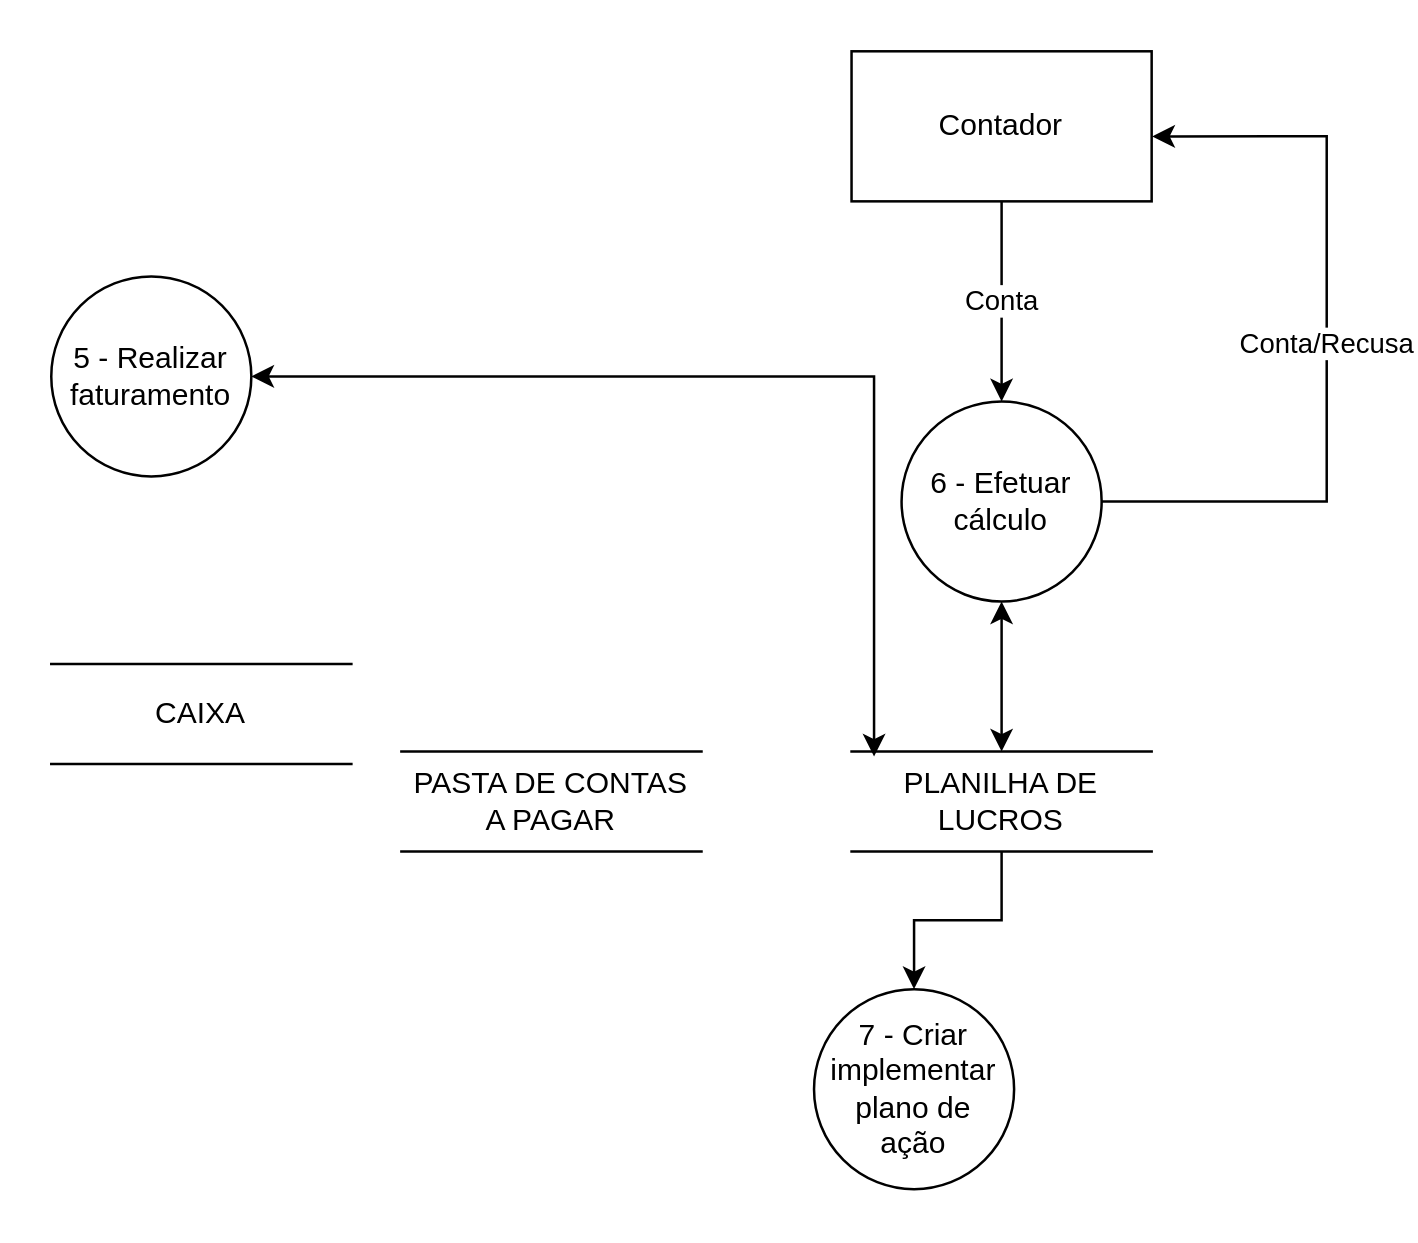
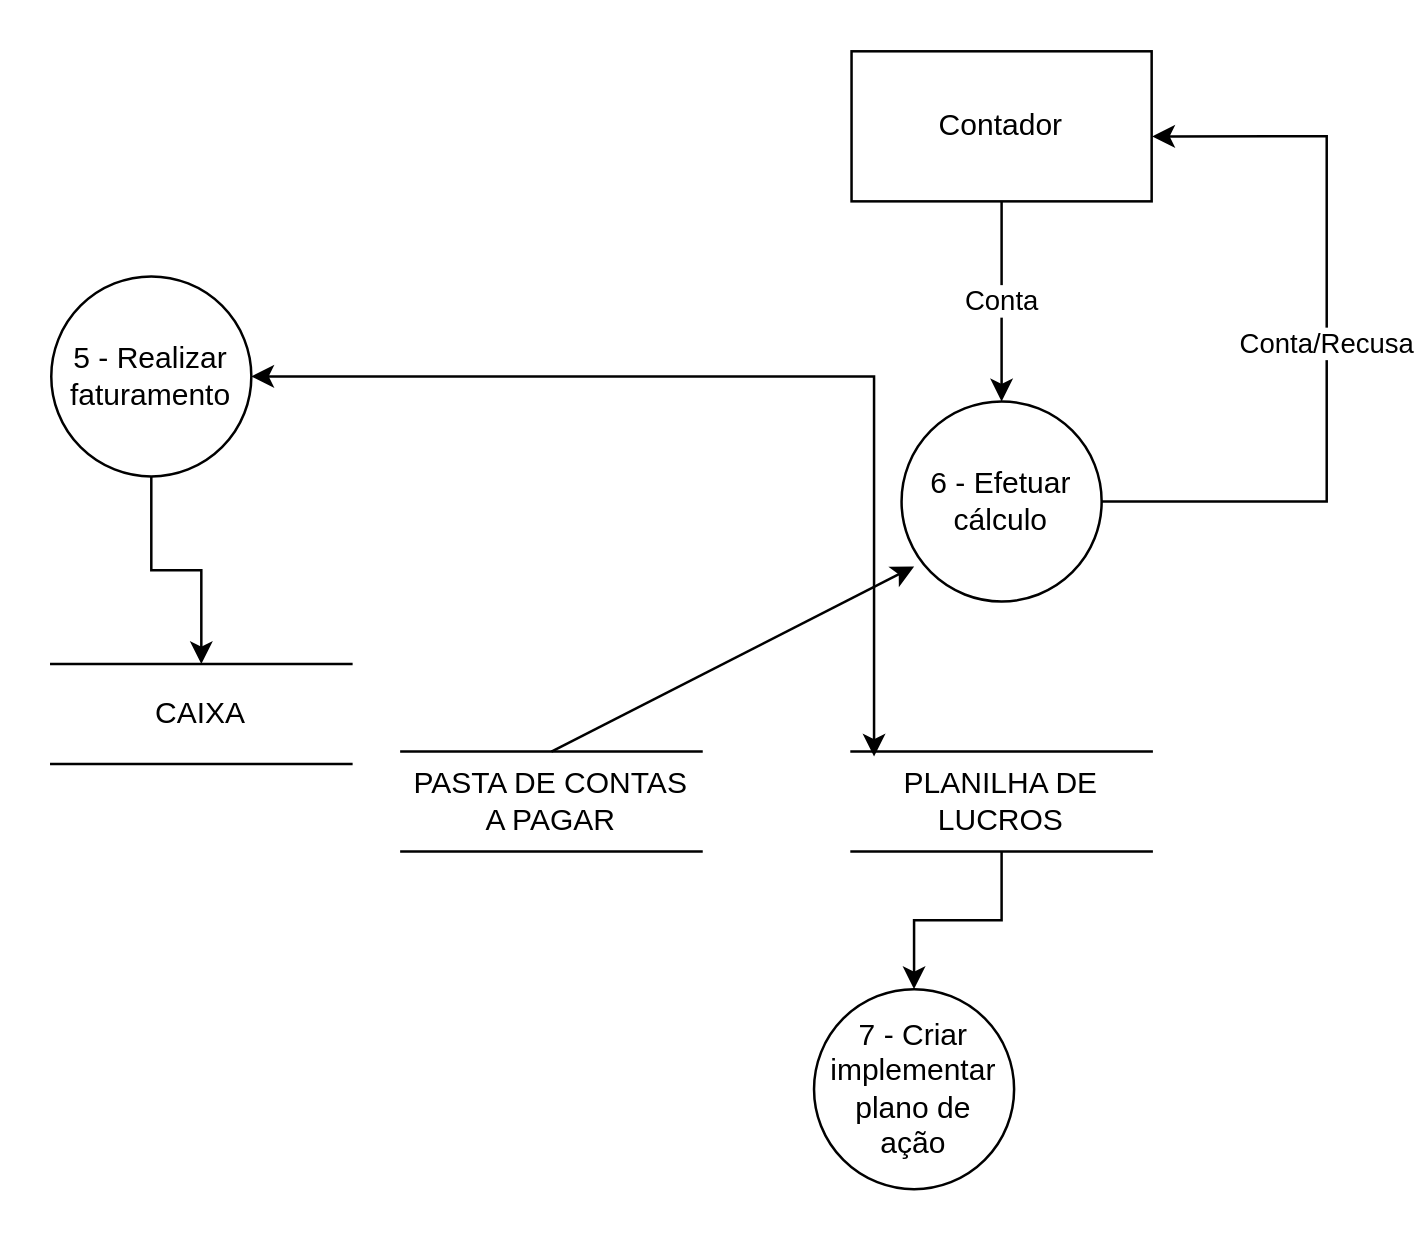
edge "5 - Realizar faturamento" -> "CAIXA": added
edge "PASTA DE CONTAS A PAGAR" -> "6 - Efetuar cálculo": added
edge "6 - Efetuar cálculo" -- "PLANILHA DE LUCROS": removed
